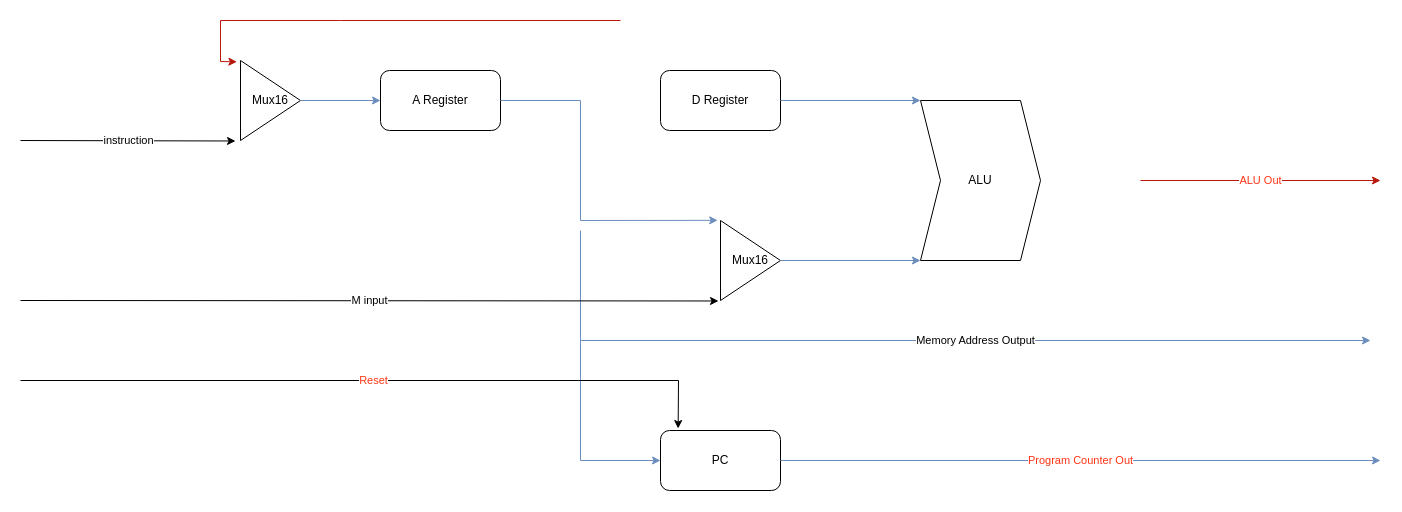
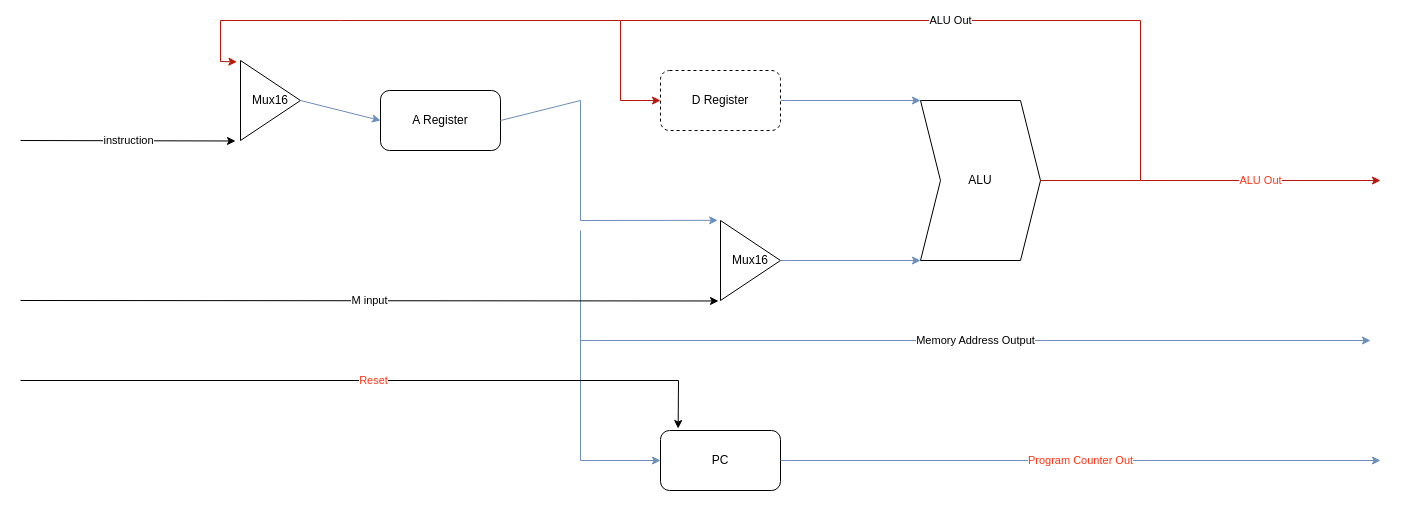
edge "ALU" -> "D Register": added, label "ALU Out"
node "A Register": moved (441, 101) -> (441, 121)
node "D Register": style solid -> dashed
